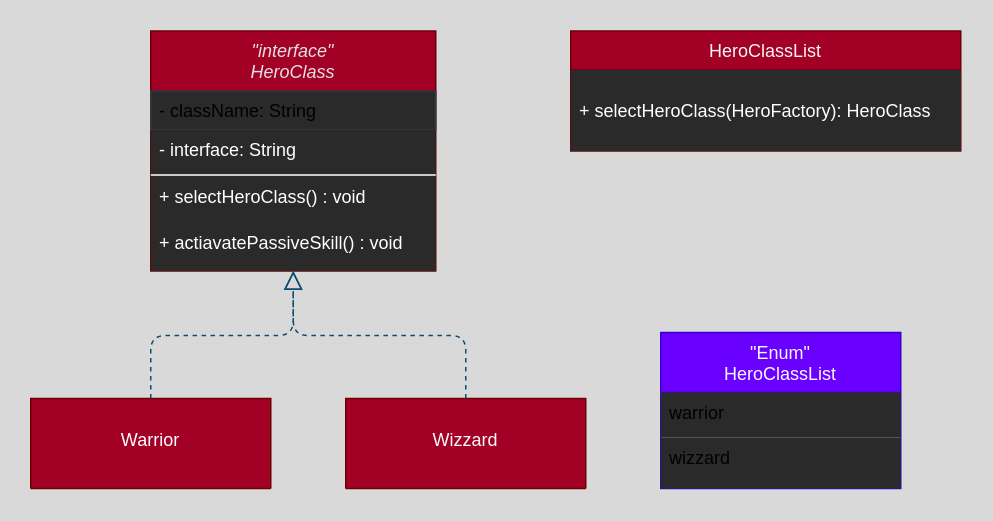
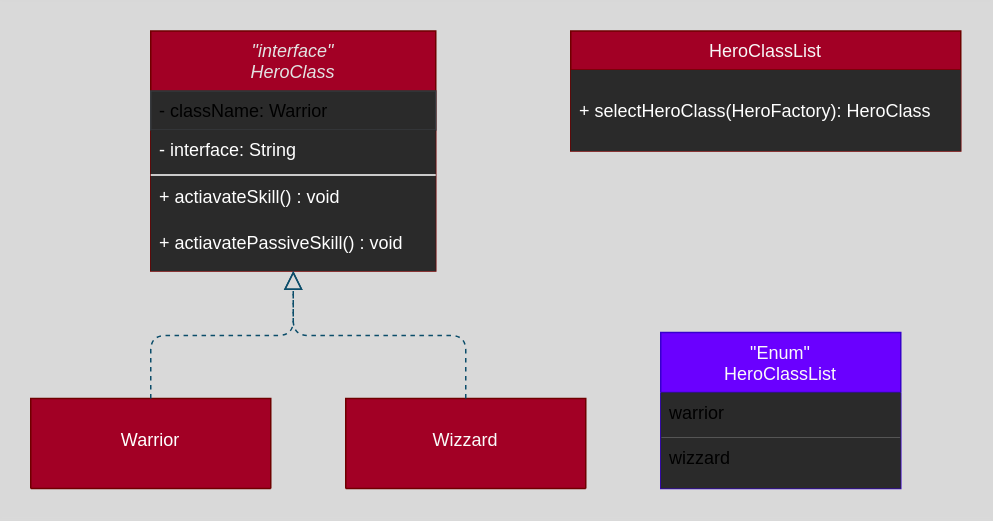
node "- className: String": label "- className: String" -> "- className: Warrior"
node "+ selectHeroClass() : void": label "+ selectHeroClass() : void" -> "+ actiavateSkill() : void"
